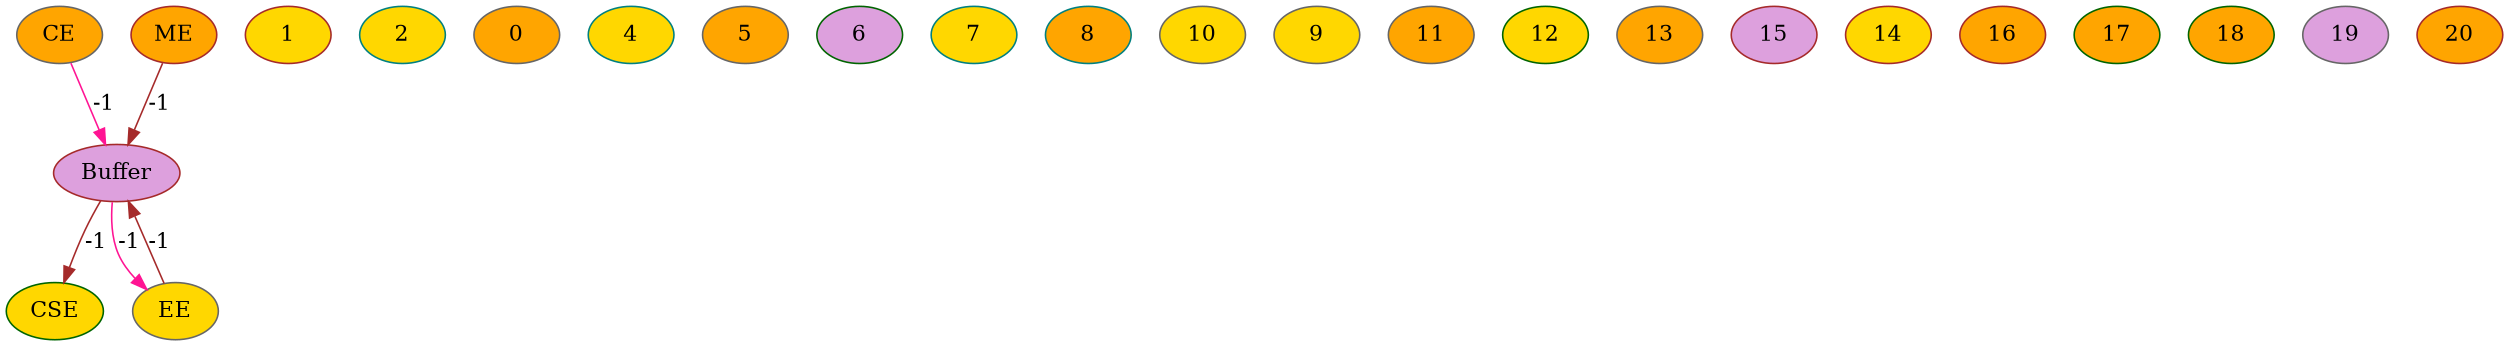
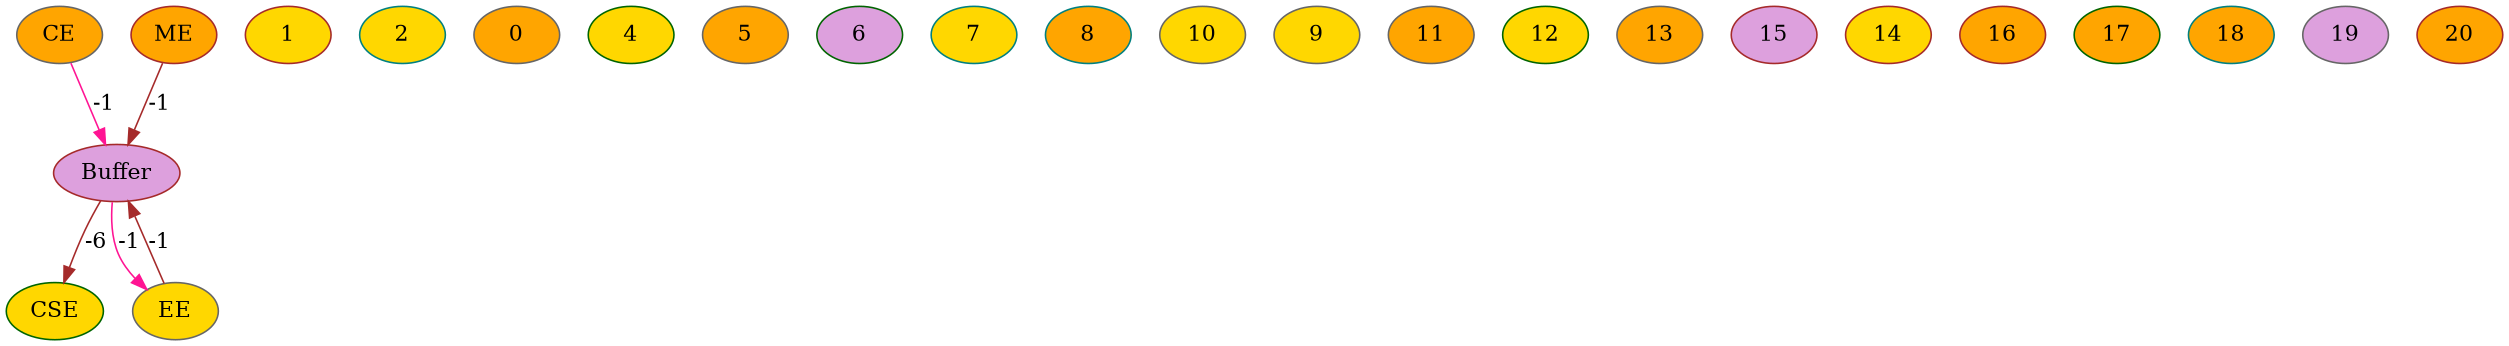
node "4": color teal -> darkgreen
node "18": color darkgreen -> teal
edge "Buffer" -> "CSE": label "-1" -> "-6"
